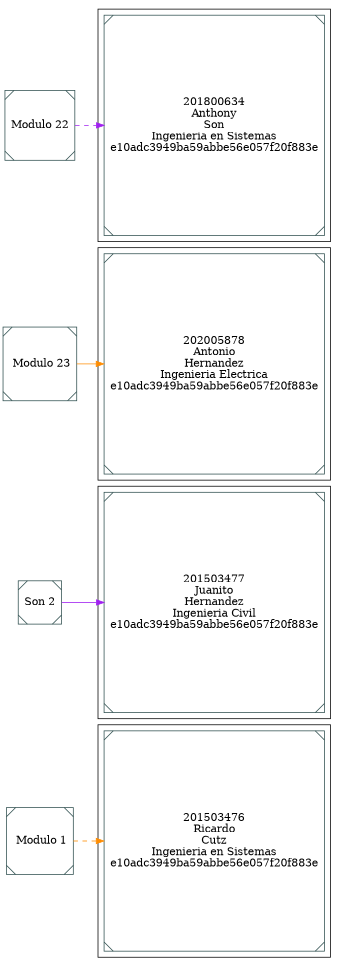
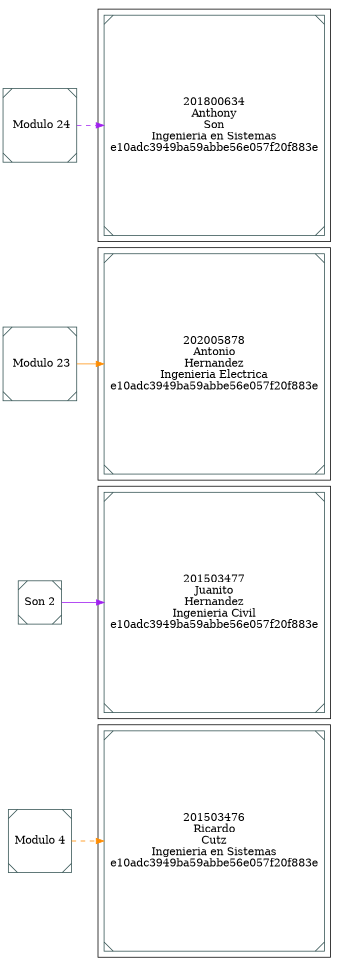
node "Modulo 22": label "Modulo 22" -> "Modulo 24"
node "Modulo 1": label "Modulo 1" -> "Modulo 4"
